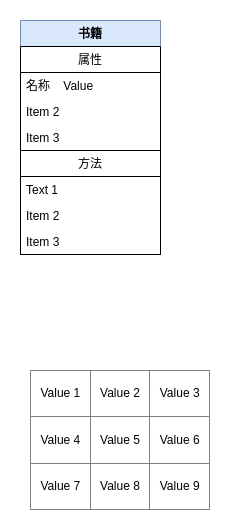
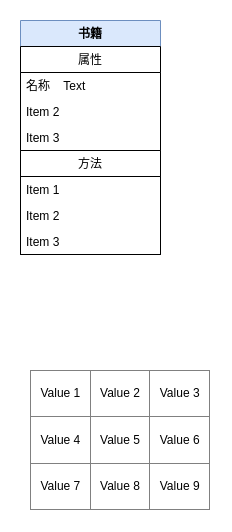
node "名称 Value": label "名称 Value" -> "名称 Text"
node "Text 1": label "Text 1" -> "Item 1"
